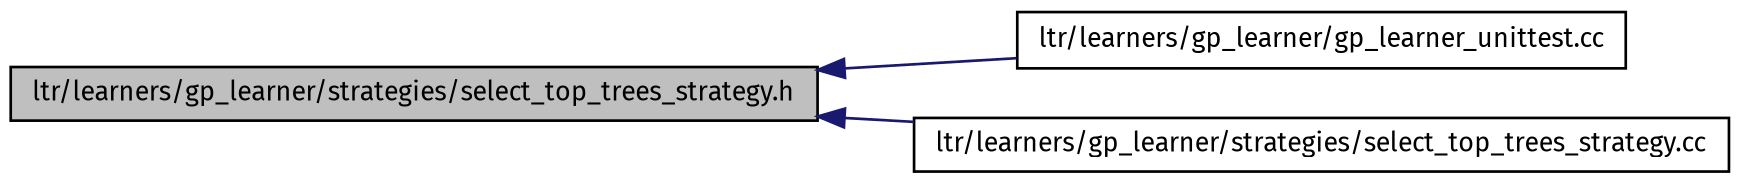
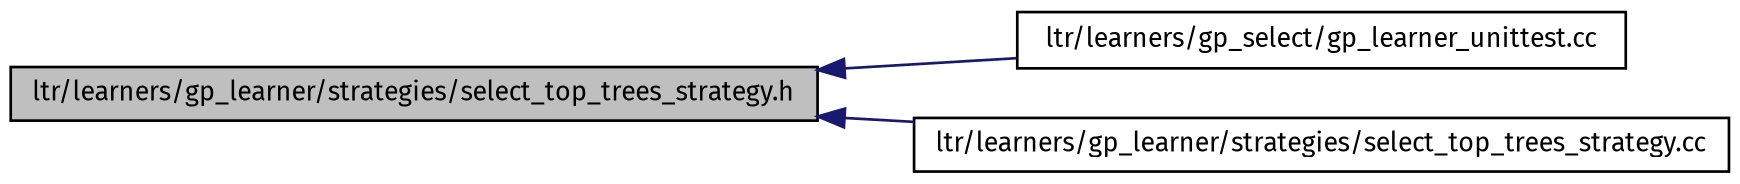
node "ltr/learners/gp_learner/gp_learner_unittest.cc": label "ltr/learners/gp_learner/gp_learner_unittest.cc" -> "ltr/learners/gp_select/gp_learner_unittest.cc"
